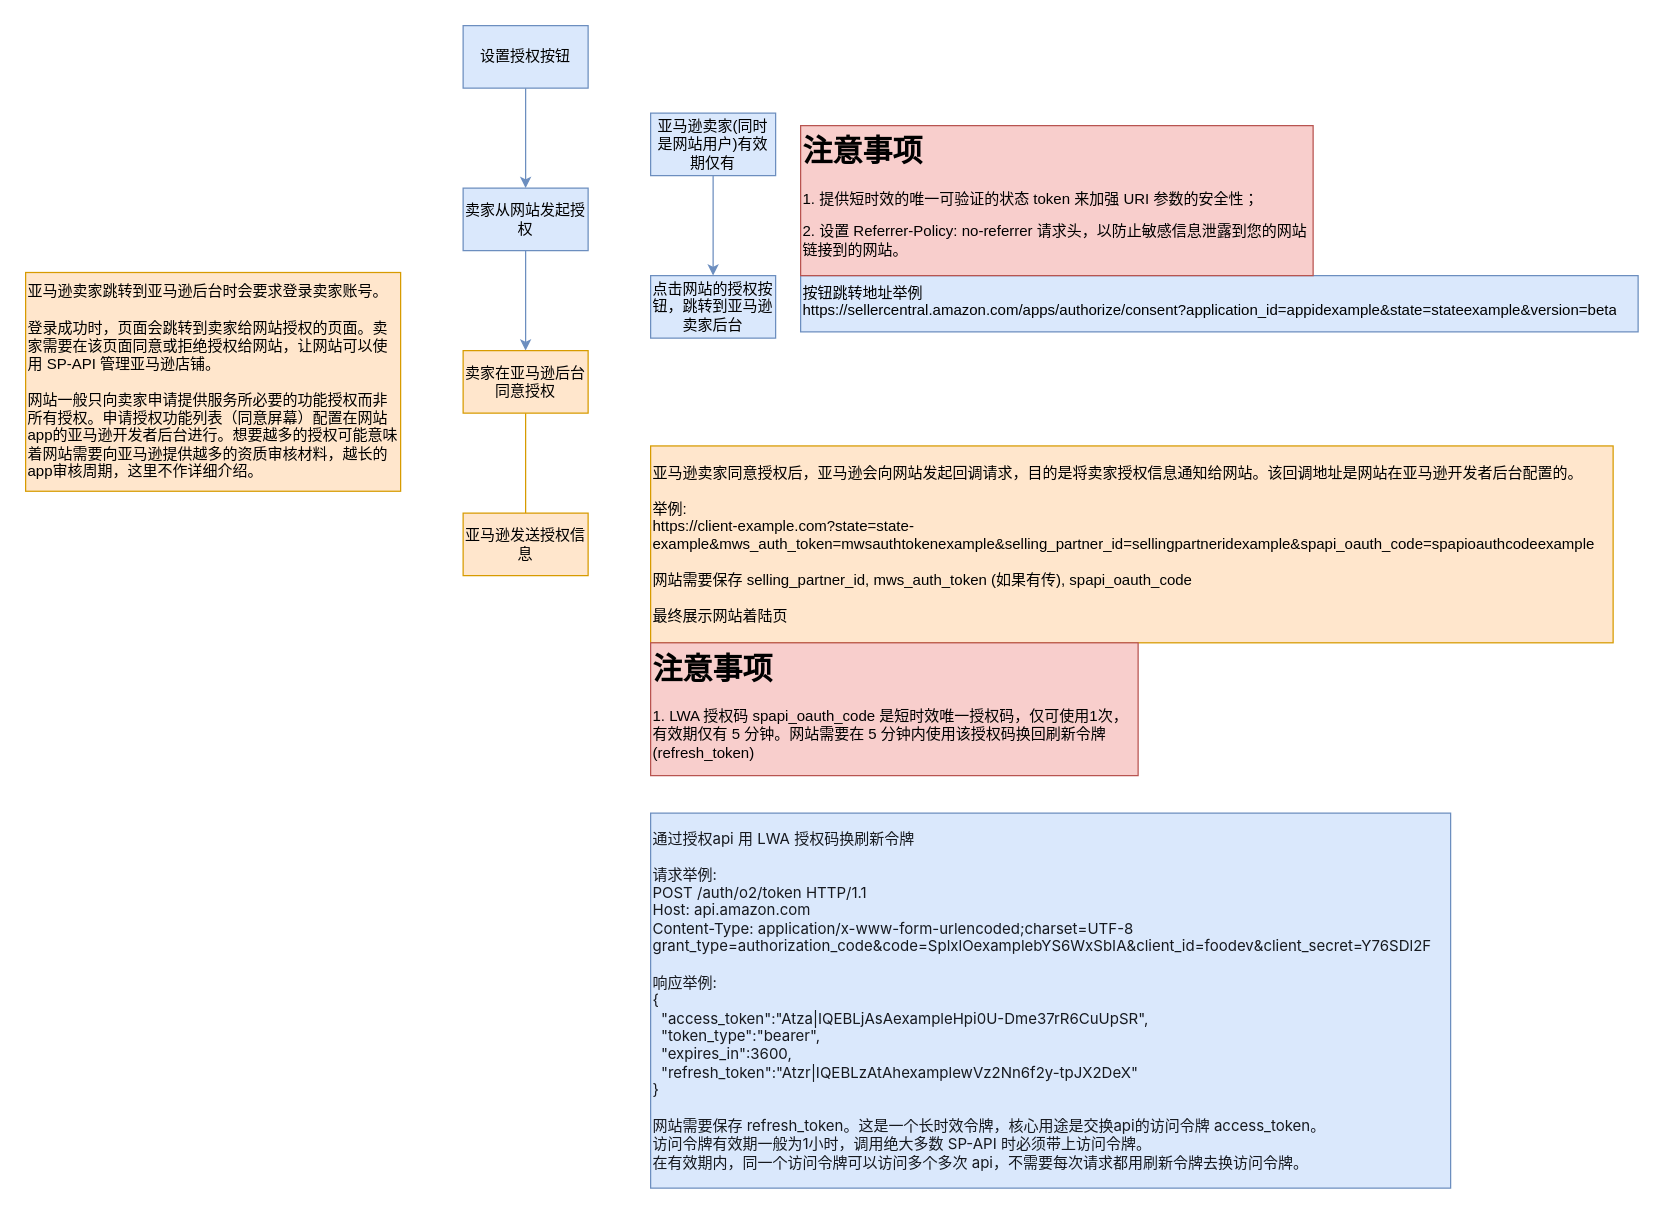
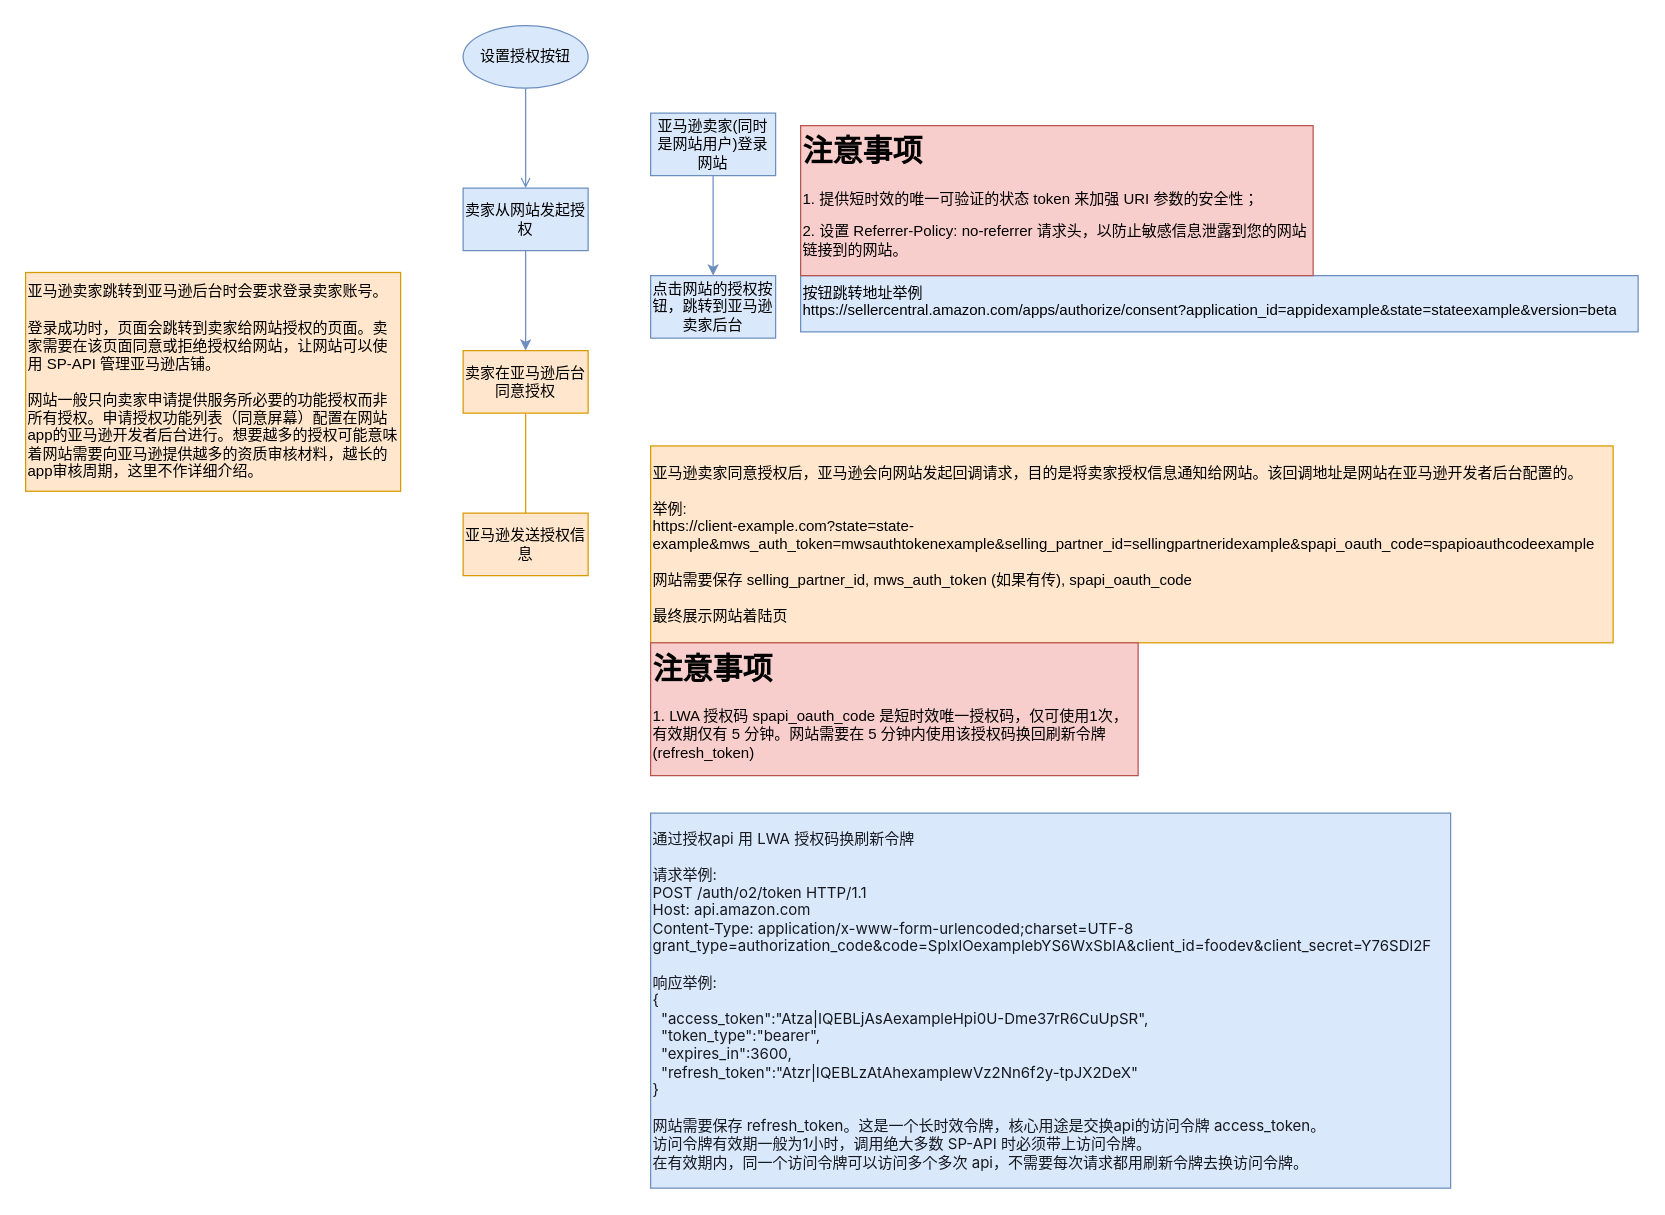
node "设置授权按钮": shape rectangle -> ellipse
node "亚马逊卖家(同时是网站用户)有效期仅有": label "亚马逊卖家(同时是网站用户)有效期仅有" -> "亚马逊卖家(同时是网站用户)登录网站"
edge "设置授权按钮" -> "卖家从网站发起授权": arrowhead classic -> open
